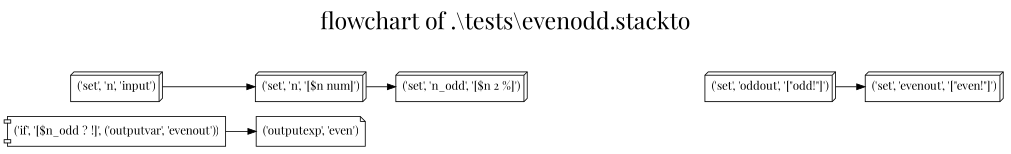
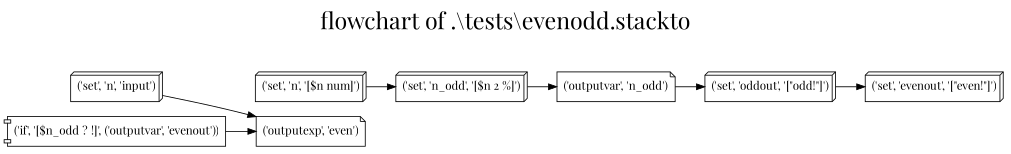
edge "('set', 'n', 'input')" -> "('set', 'n', '[$n num]')": now "('set', 'n', 'input')" -> "('outputexp', 'even')"
node "('outputvar', 'n_odd')": added
